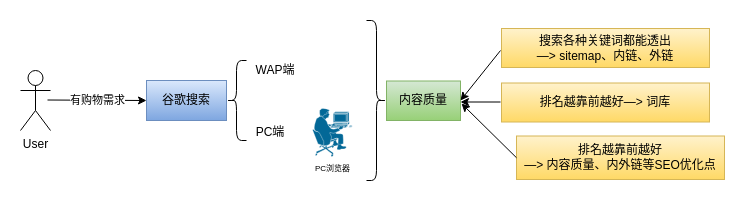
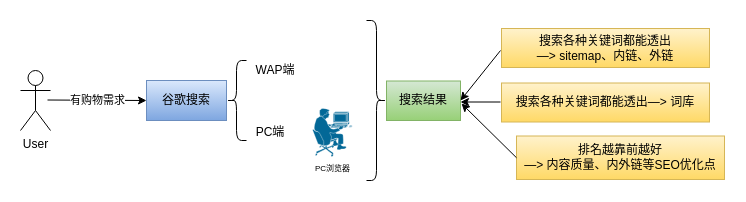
node "内容质量": label "内容质量" -> "搜索结果"
node "排名越靠前越好—> 词库": label "排名越靠前越好—> 词库" -> "搜索各种关键词都能透出—> 词库"
